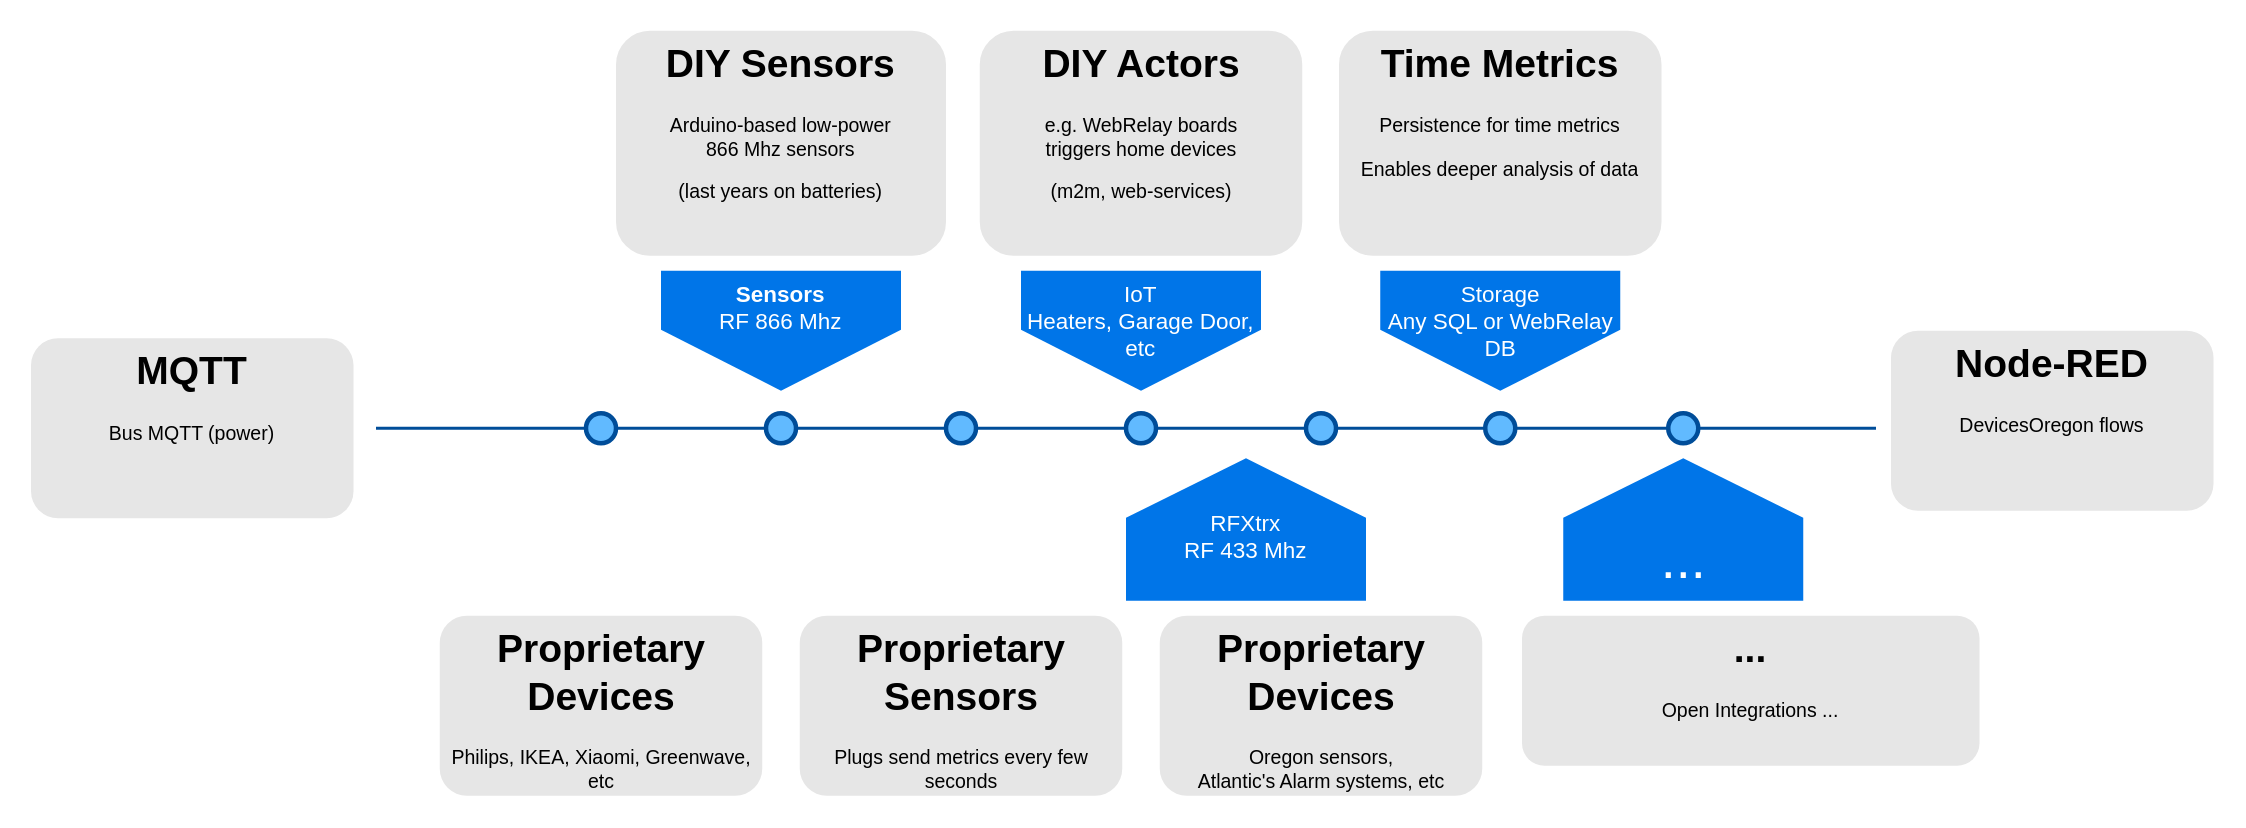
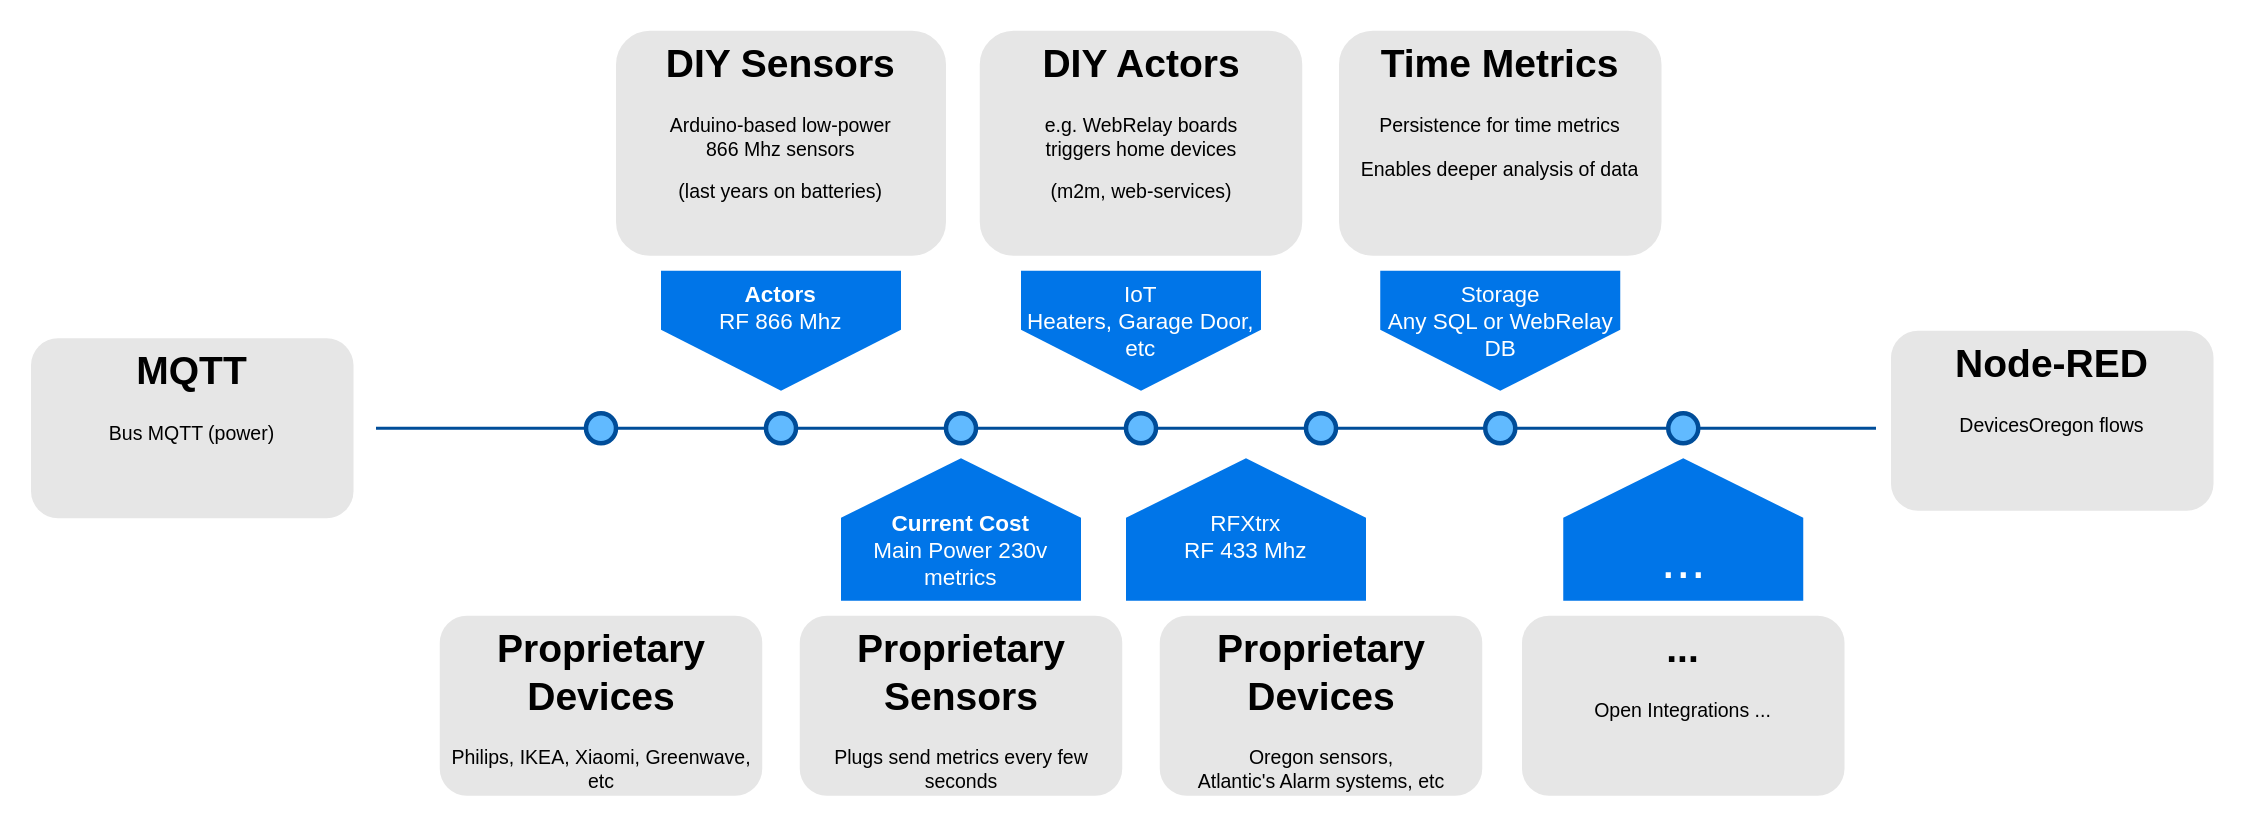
node "Sensors RF 866 Mhz": label "Sensors RF 866 Mhz" -> "Actors RF 866 Mhz"
node "Current Cost Main Power 230v metrics": added
node "...Open Integrations ...": size 458x150 -> 323x180
